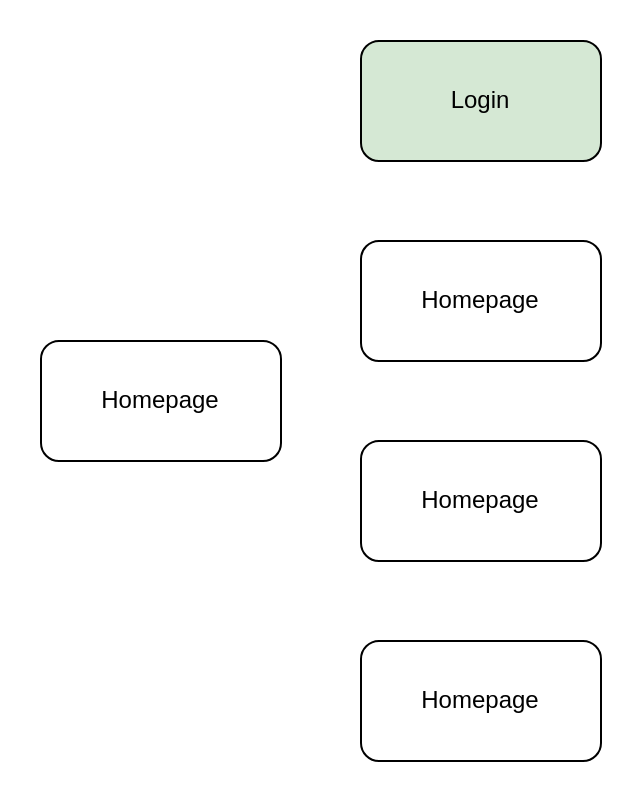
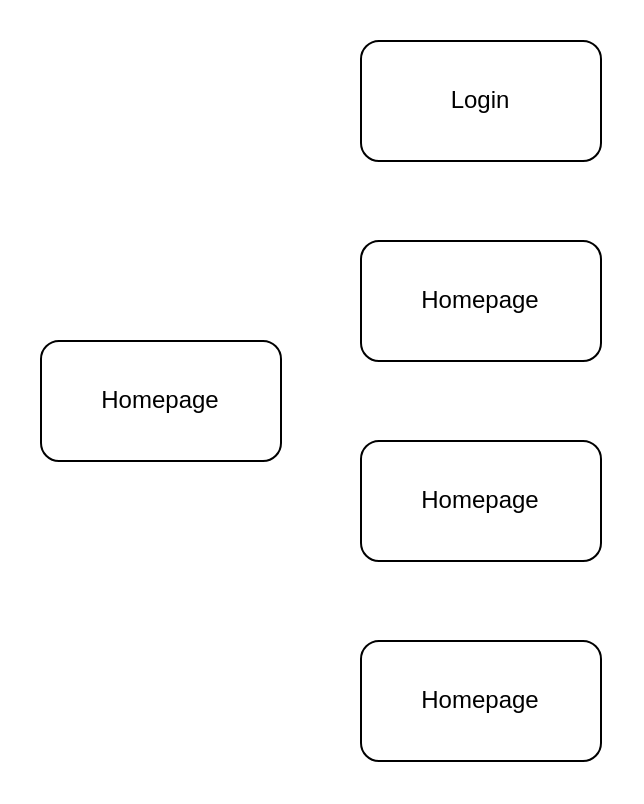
node "Login": fillcolor #d5e8d4 -> #ffffff
